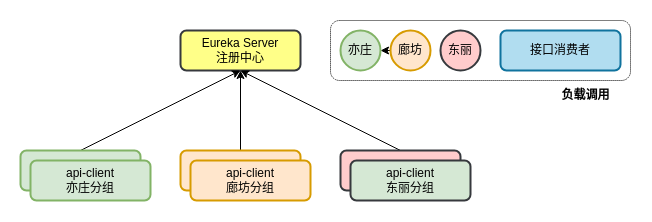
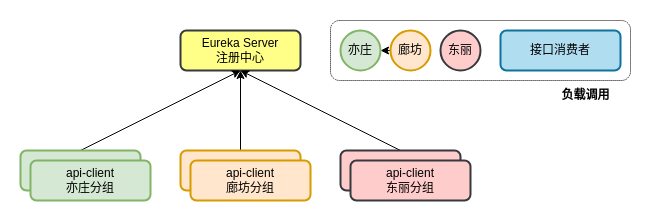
node "api-client 东丽分组": fillcolor #d5e8d4 -> #ffcccc
